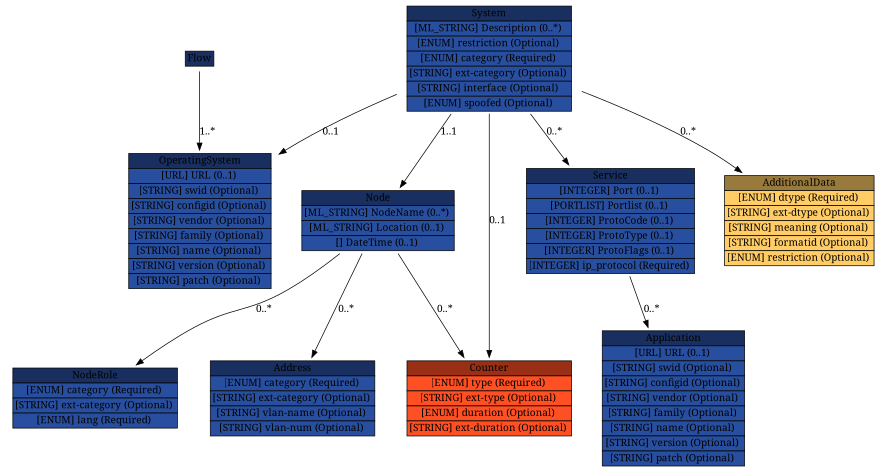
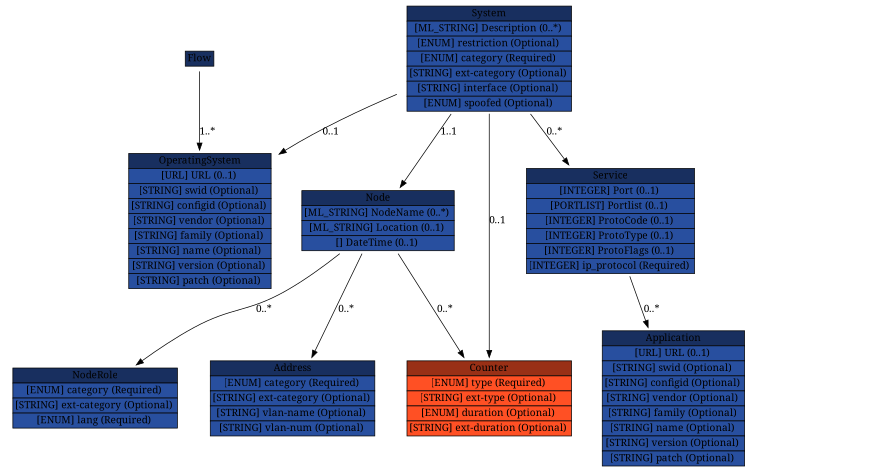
node "AdditionalData": removed
